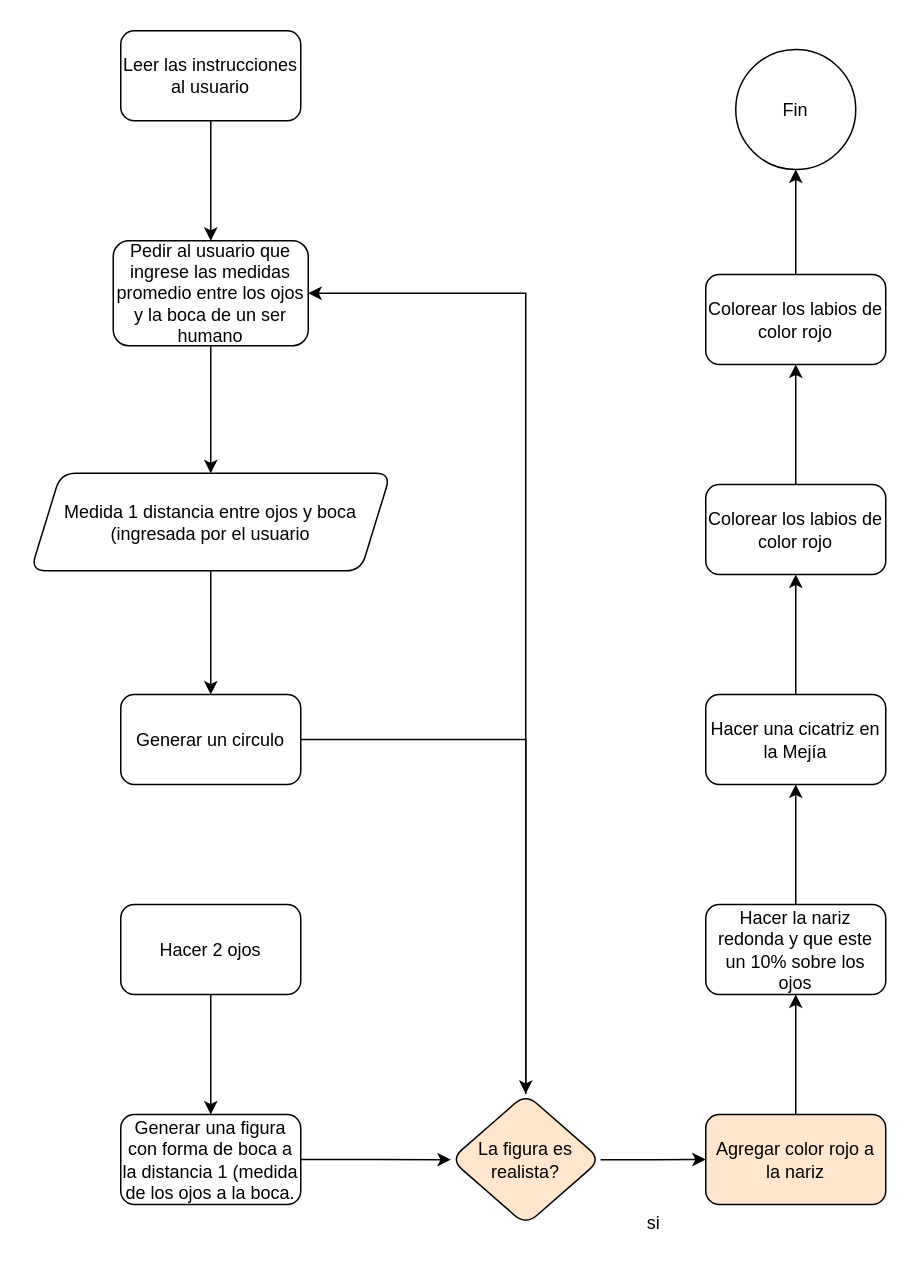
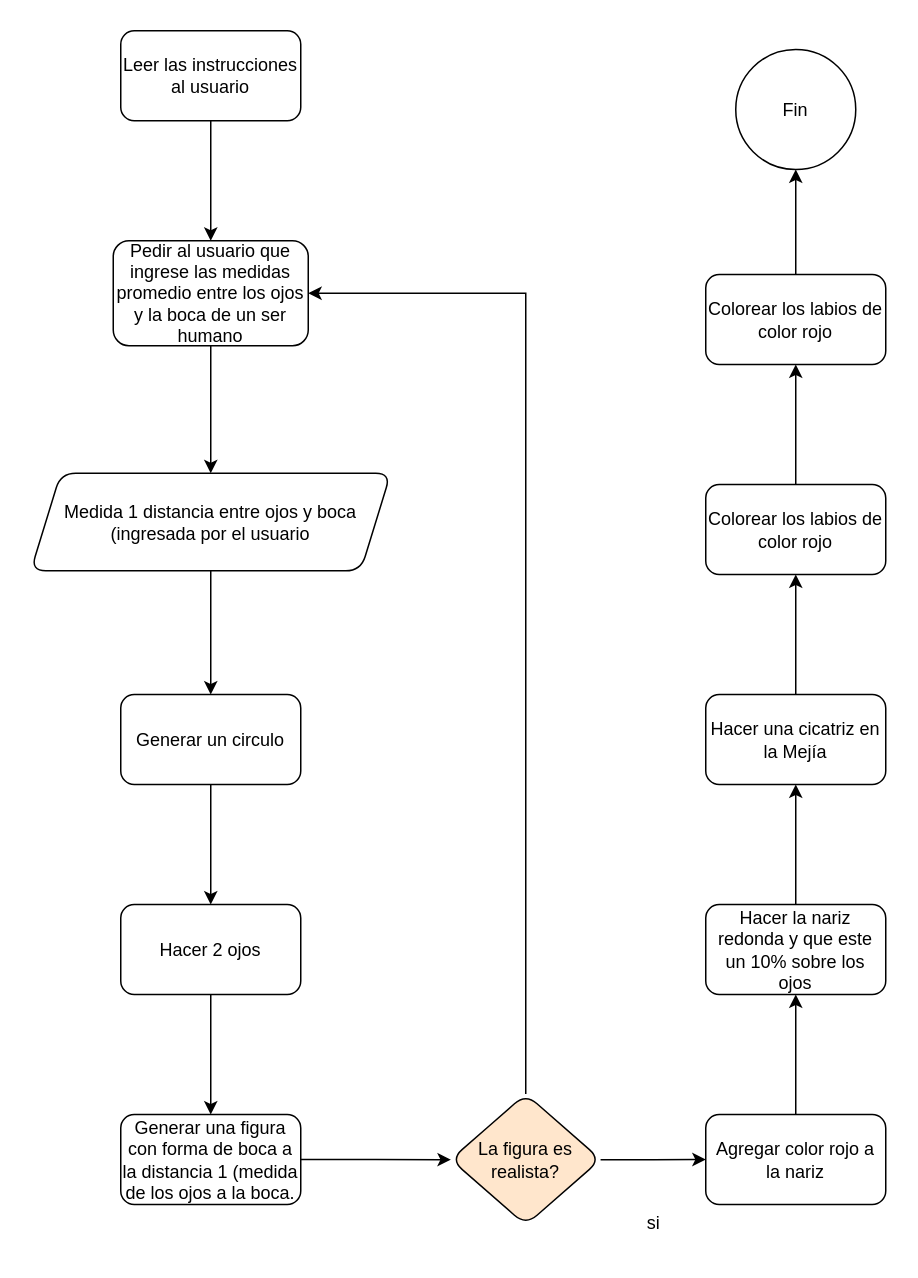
edge "Generar un circulo" -> "La figura es realista?": now "Generar un circulo" -> "Hacer 2 ojos"
node "Agregar color rojo a la nariz": fillcolor #ffe6cc -> #ffffff
